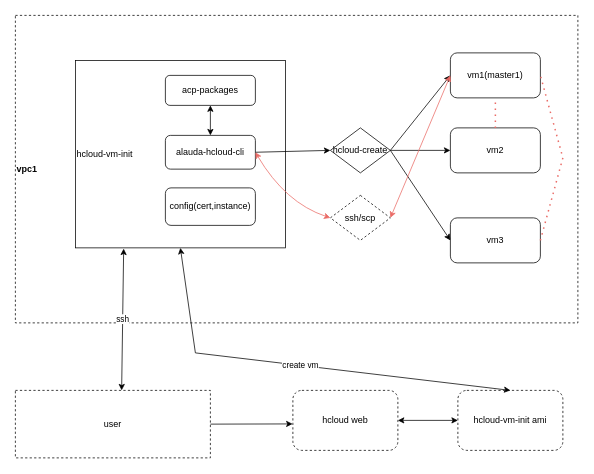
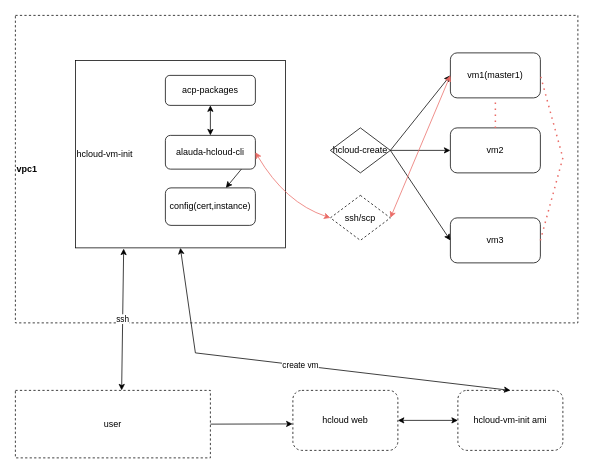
edge "alauda-hcloud-cli" -> "hcloud-create": now "alauda-hcloud-cli" -> "config(cert,instance)"
